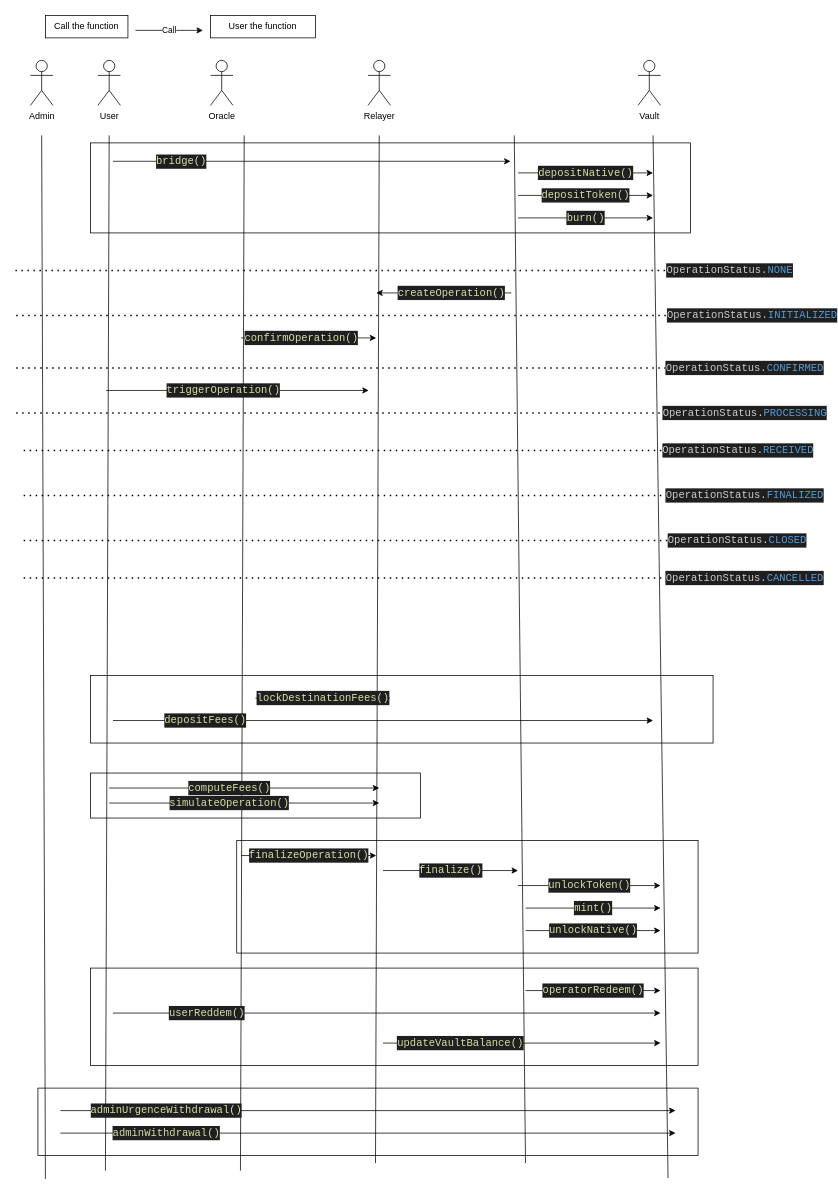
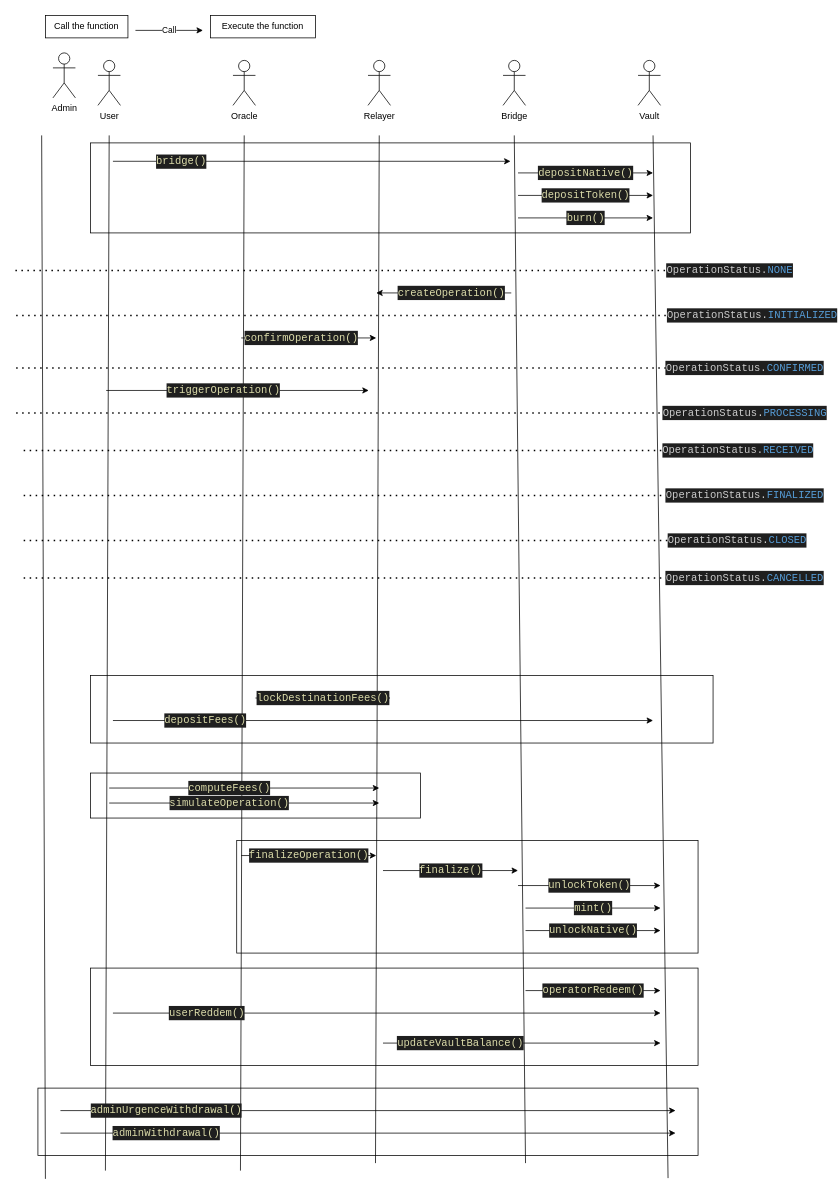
node "User the function": label "User the function" -> "Execute the function"
node "Admin": moved (42, 83) -> (64, 75)
node "Oracle": moved (222, 83) -> (244, 83)
node "Bridge": added
